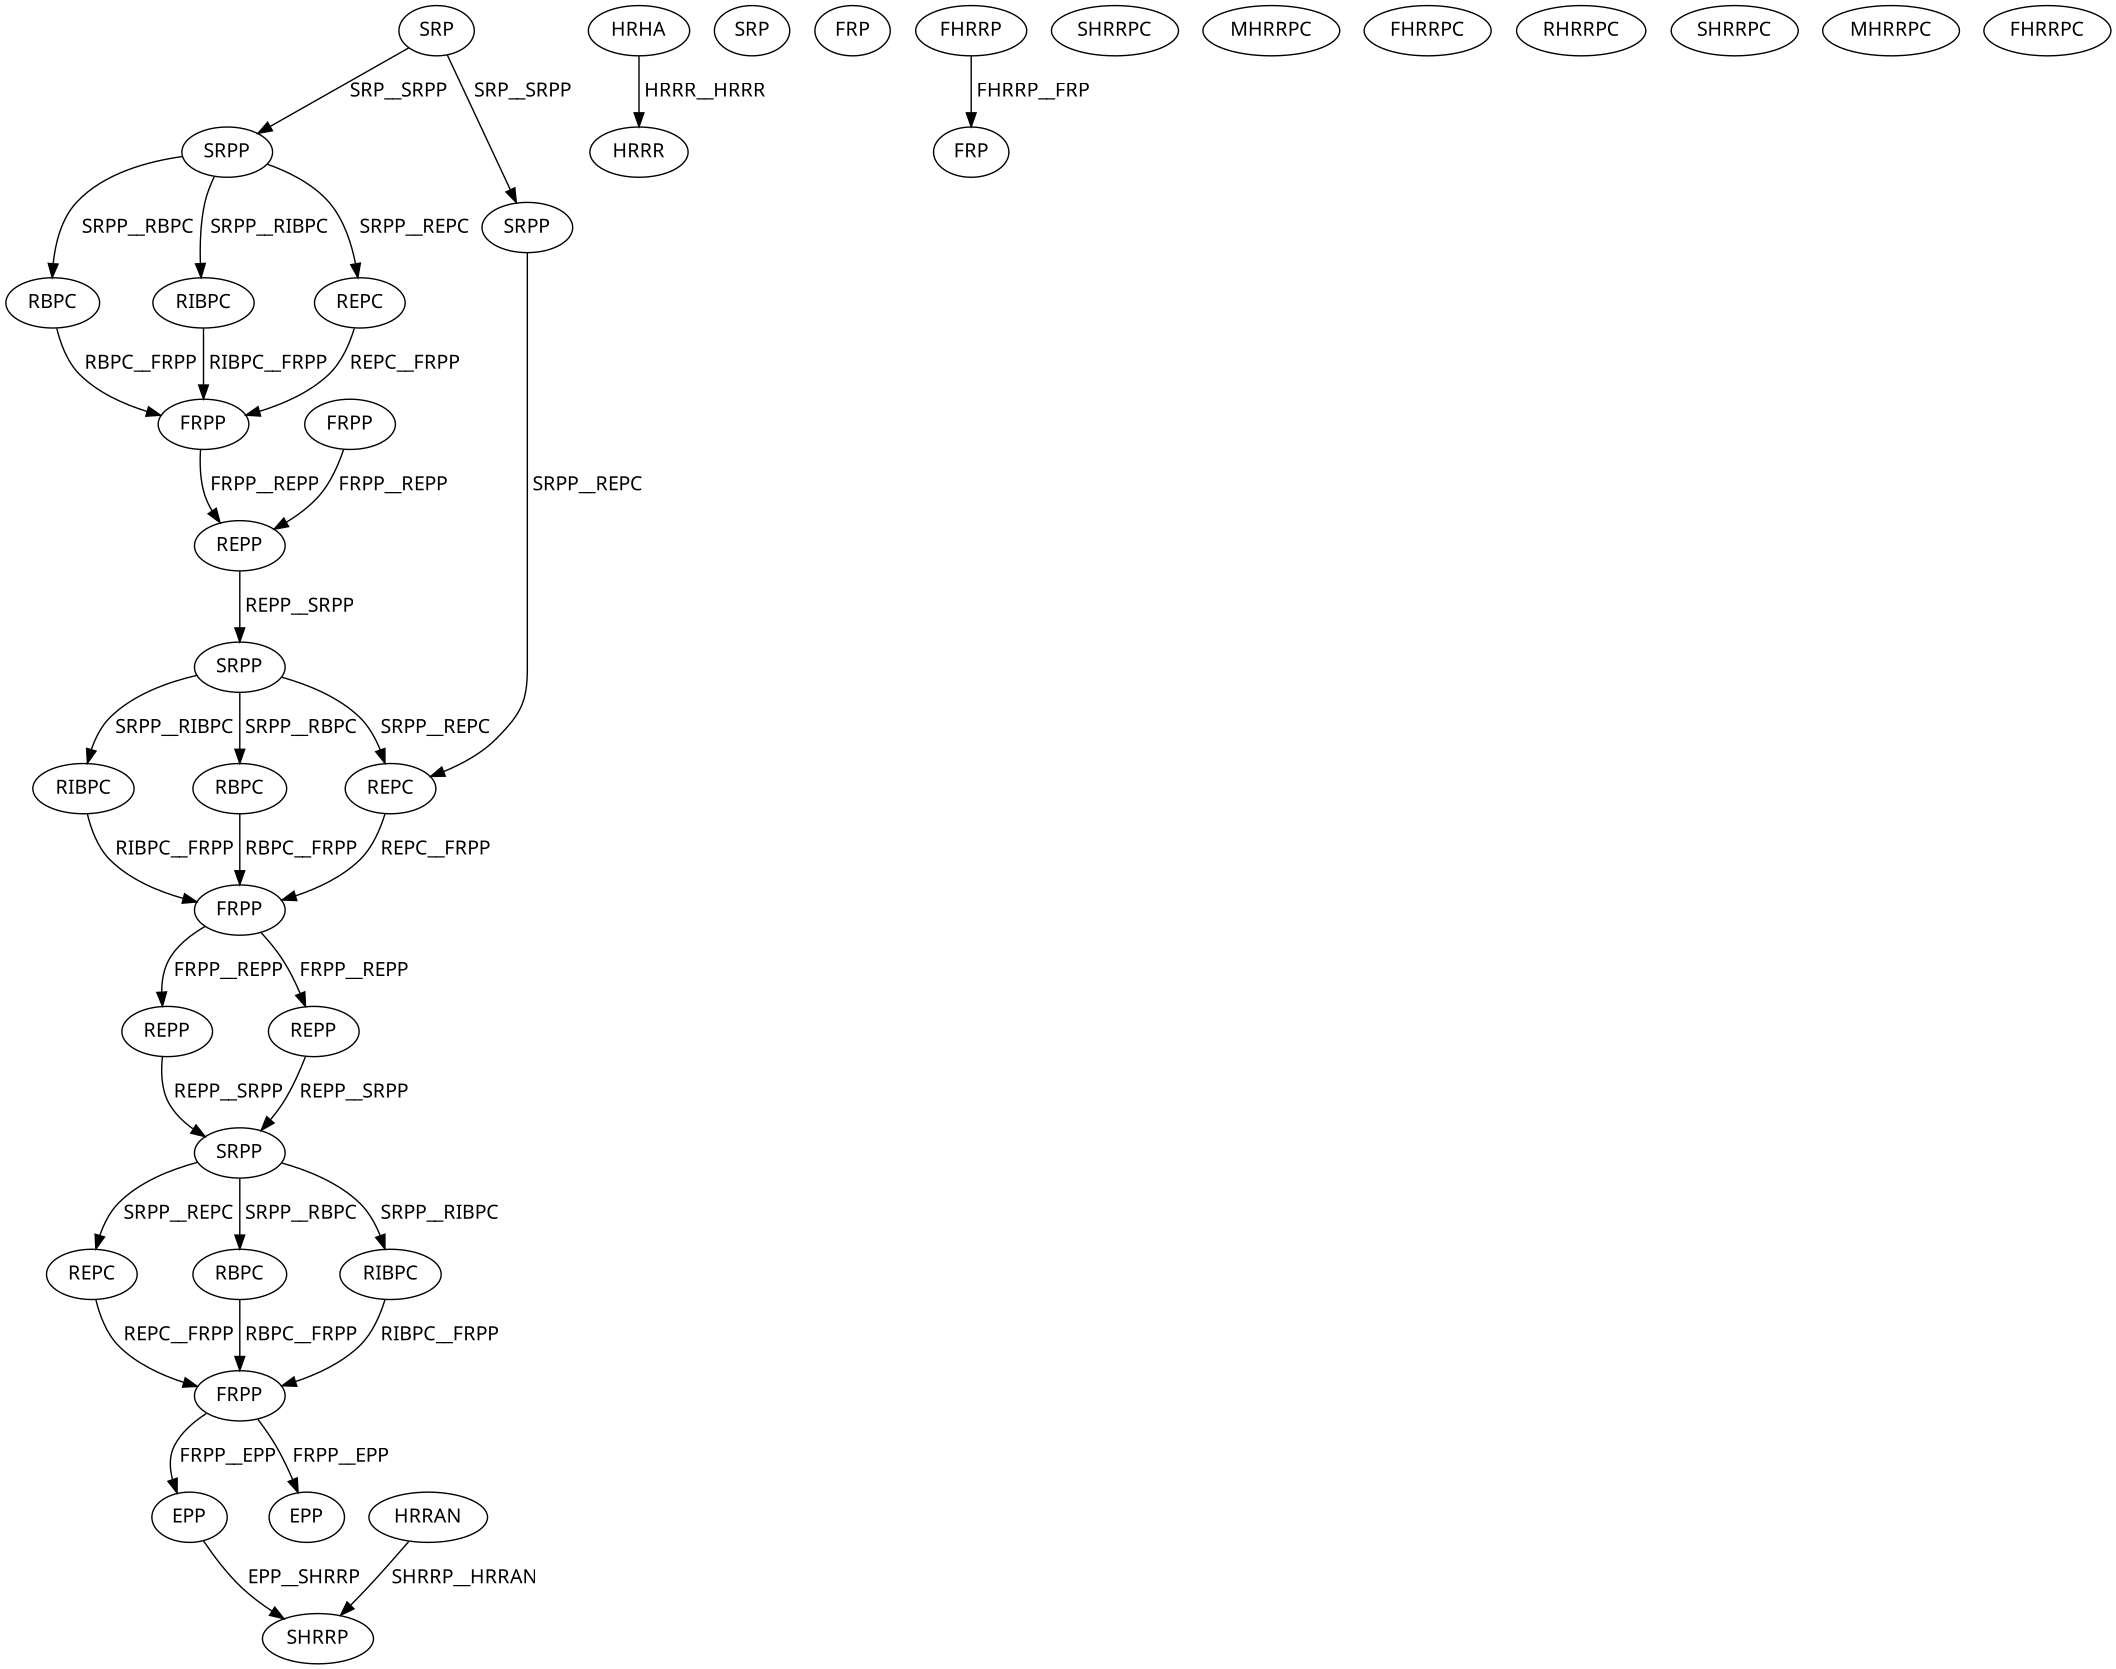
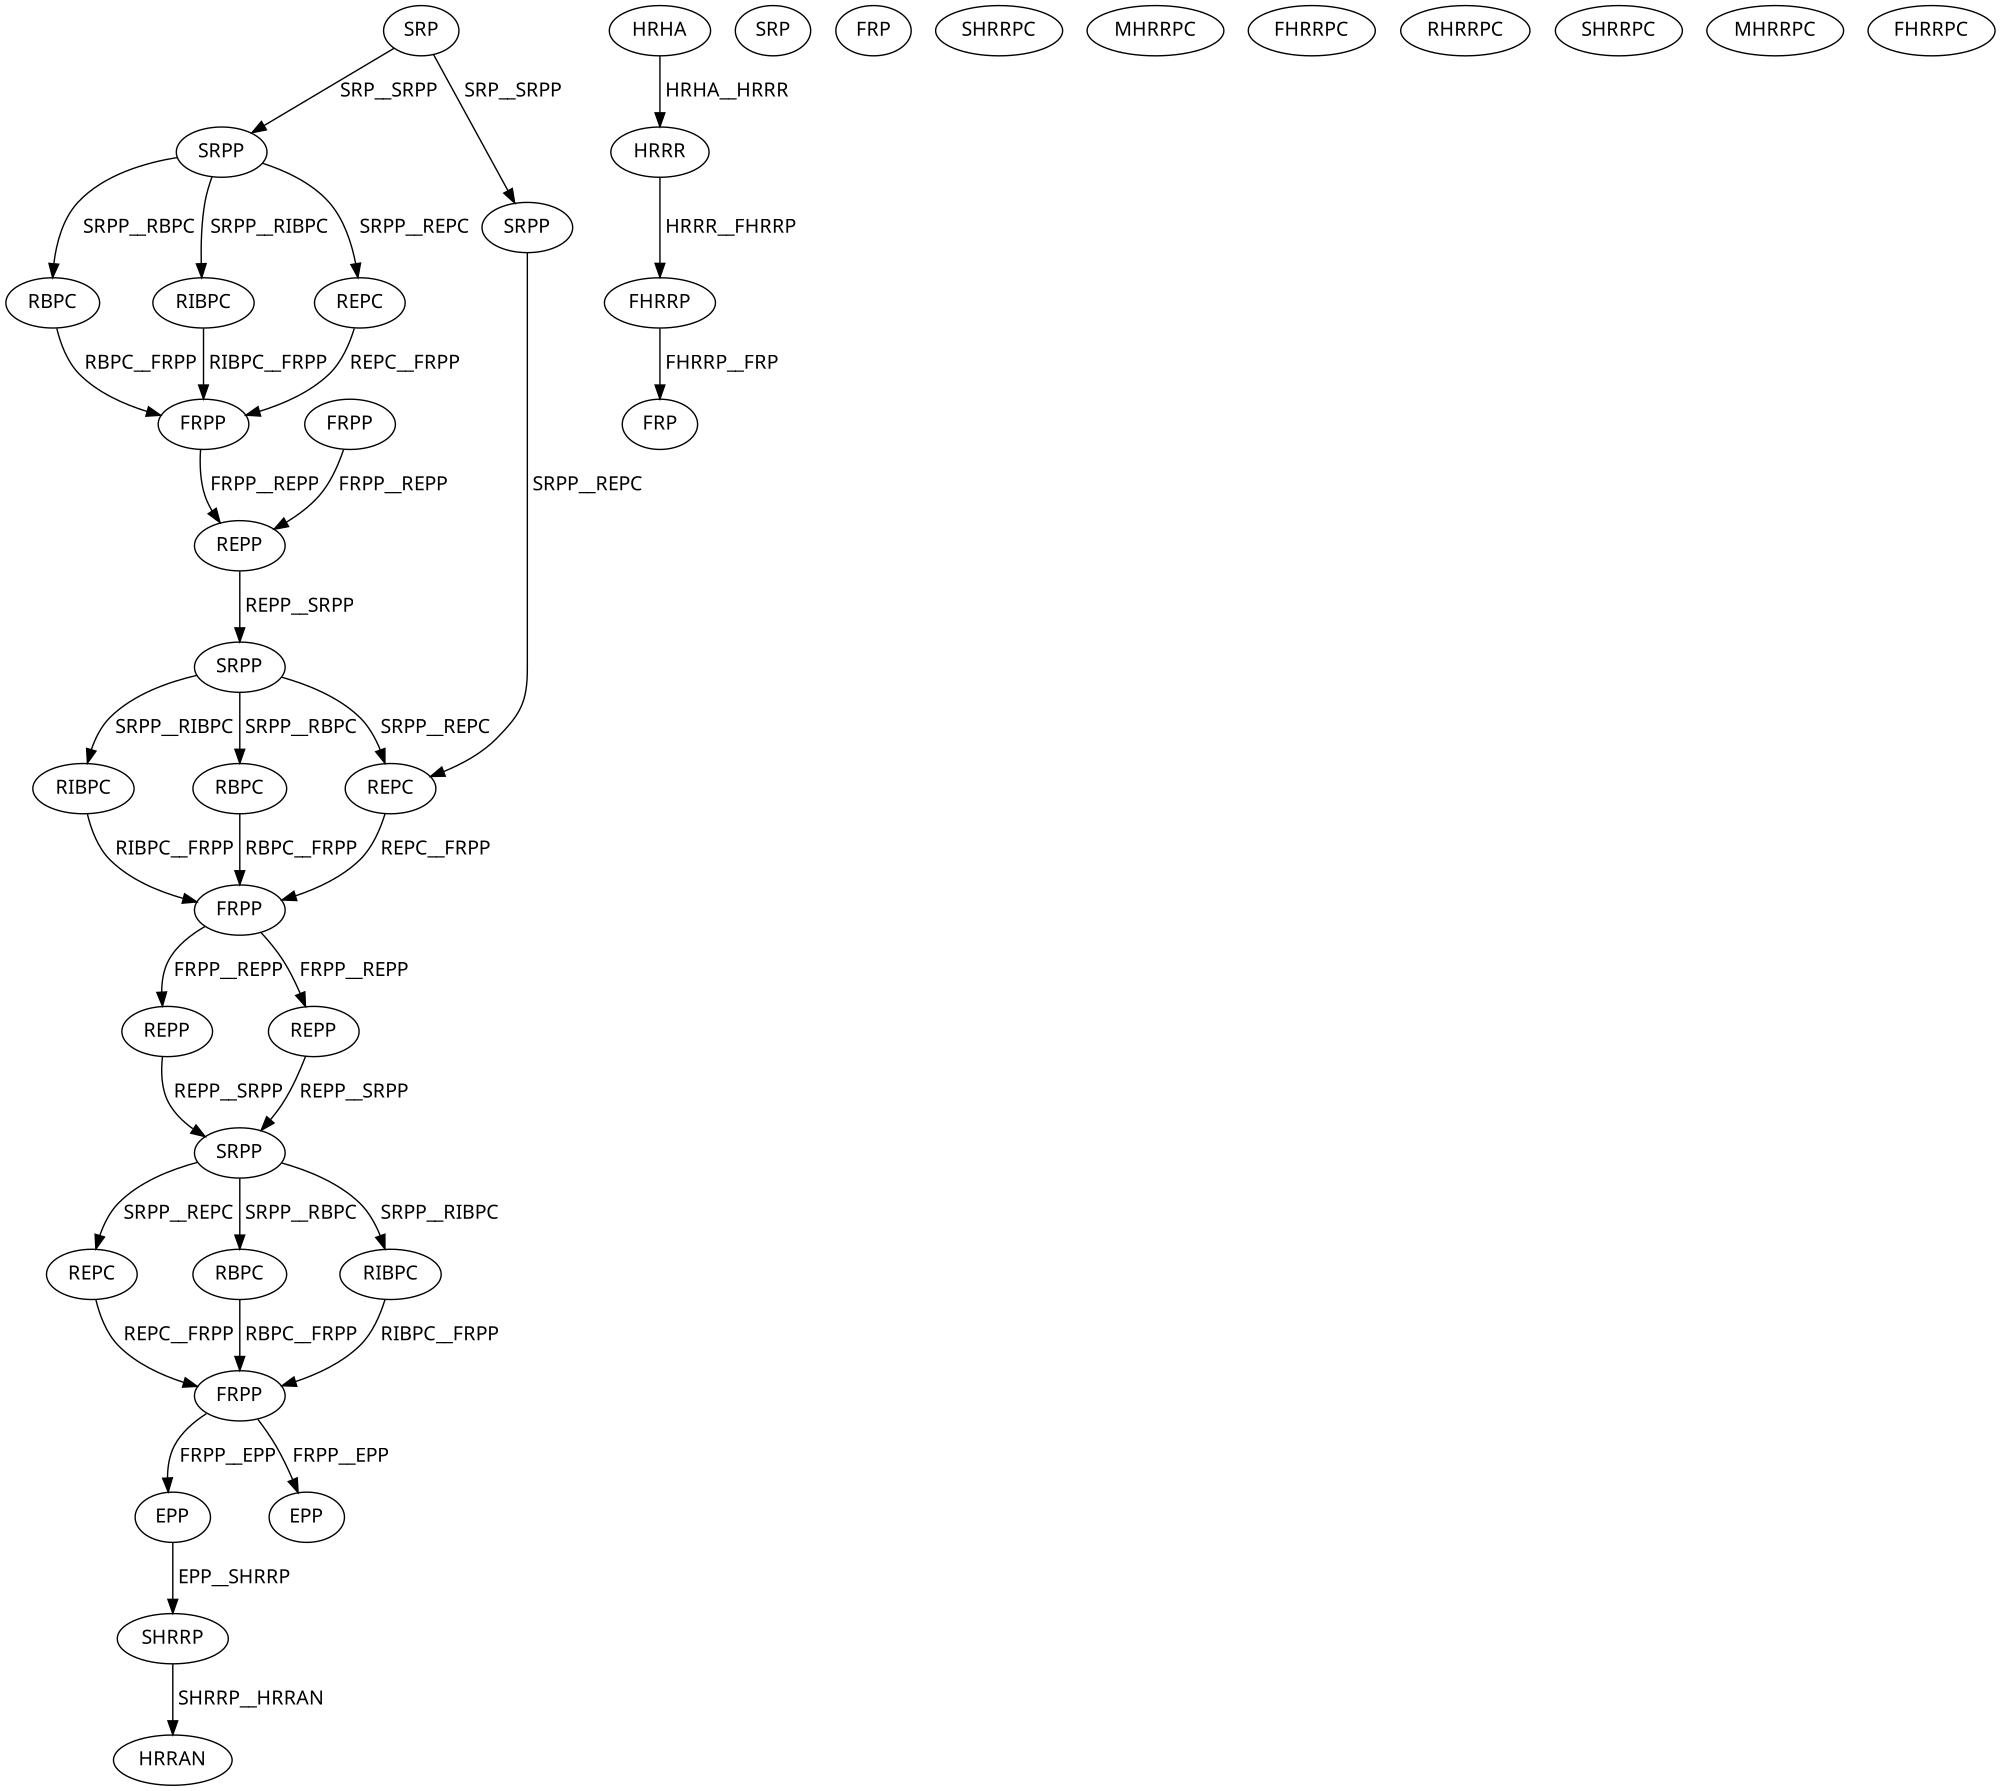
edge "HRHA" -> "HRRR": label " HRRR__HRRR" -> " HRHA__HRRR"
edge "HRRR" -> "FHRRP": added, label "HRRR__FHRRP"
edge "HRRAN" -> "SHRRP": reversed
